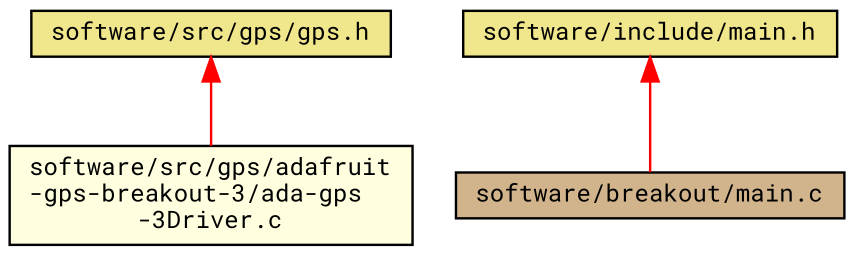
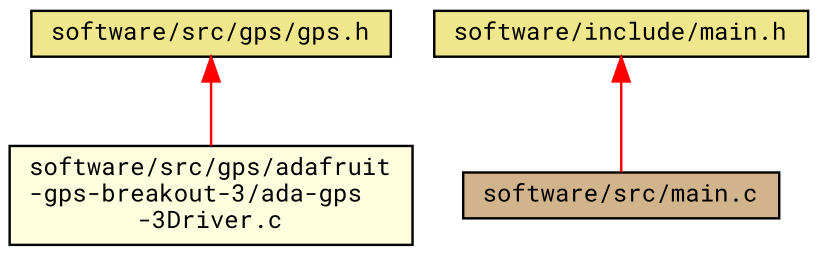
node "software/breakout/main.c": label "software/breakout/main.c" -> "software/src/main.c"
